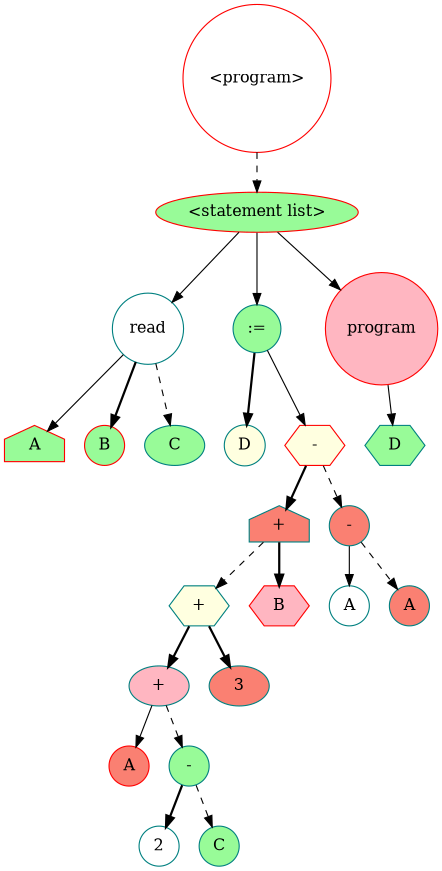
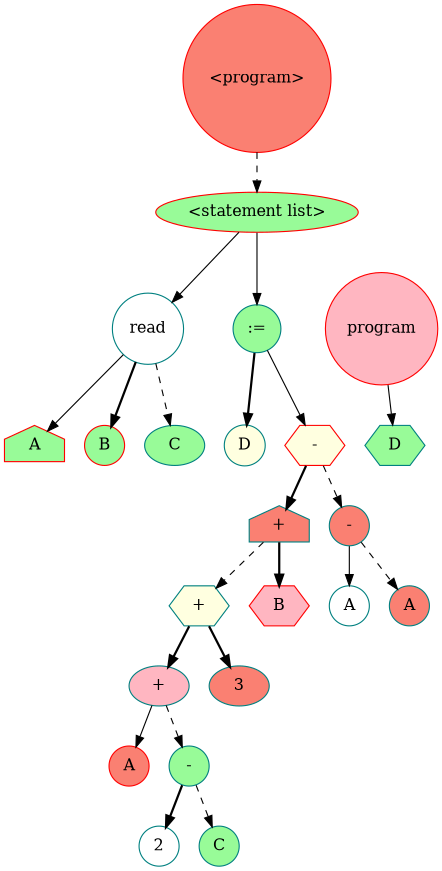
node "<program>": fillcolor white -> salmon
edge "<statement list>" -> "program": removed
